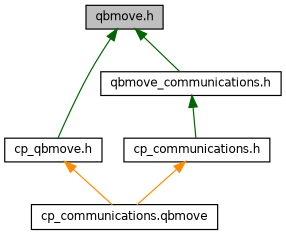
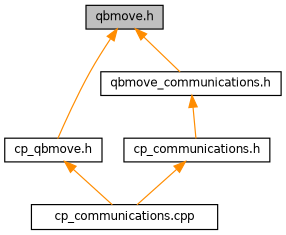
edge "qbmove_communications.h" -> "qbmove.h": color darkgreen -> darkorange
edge "cp_qbmove.h" -> "qbmove.h": color darkgreen -> darkorange
edge "cp_communications.h" -> "qbmove_communications.h": color darkgreen -> darkorange
node "cp_communications.qbmove": label "cp_communications.qbmove" -> "cp_communications.cpp"
